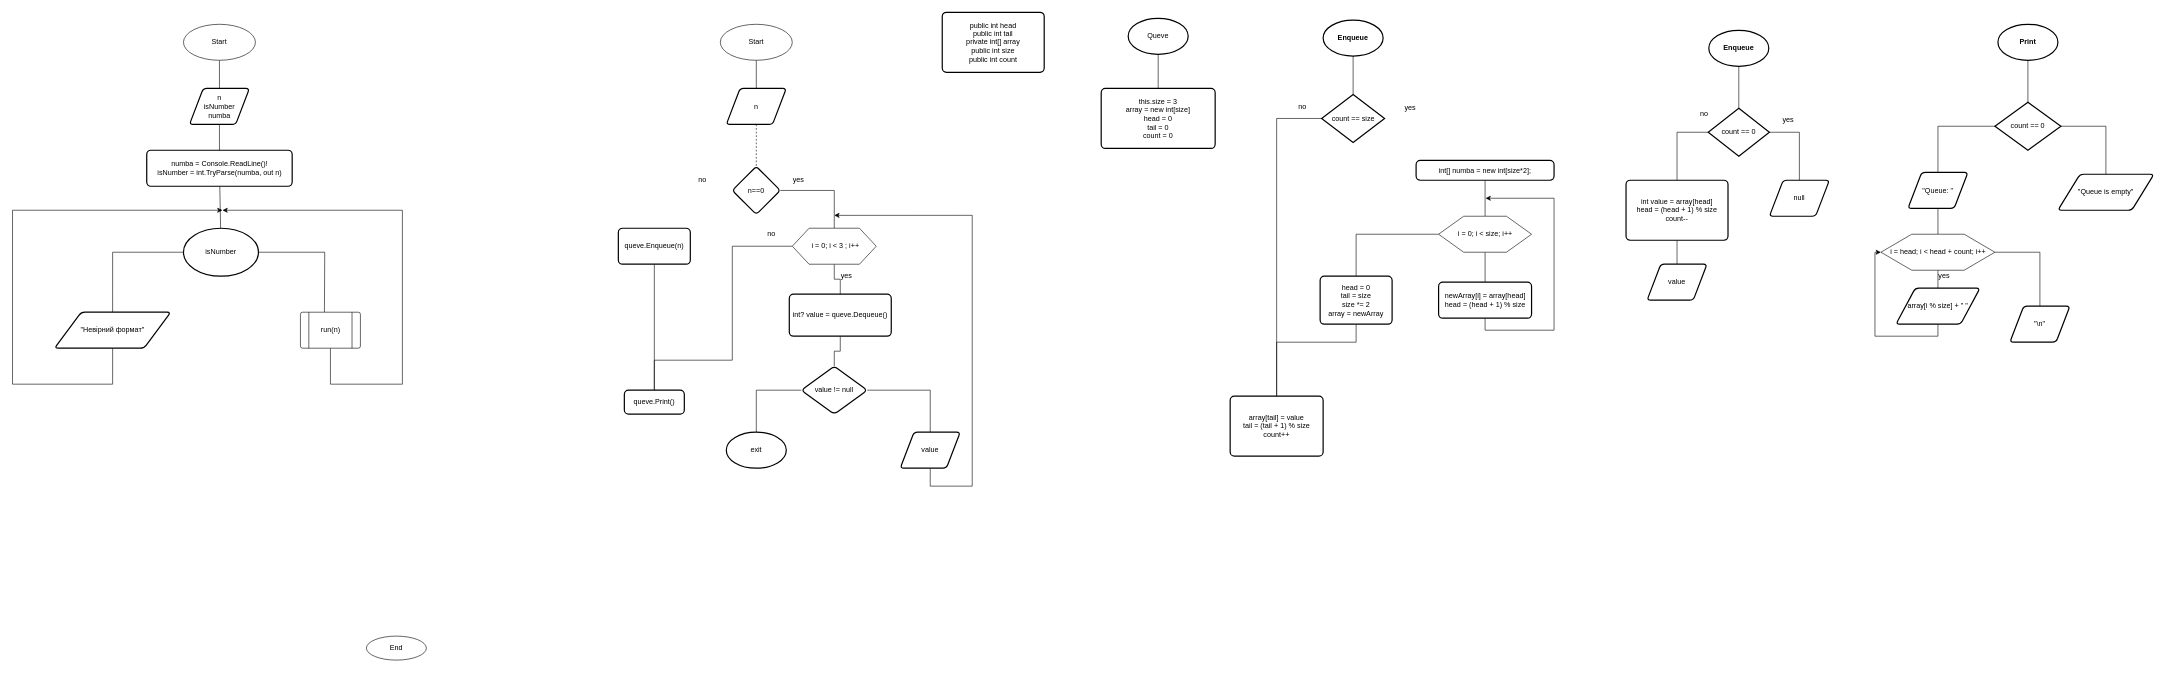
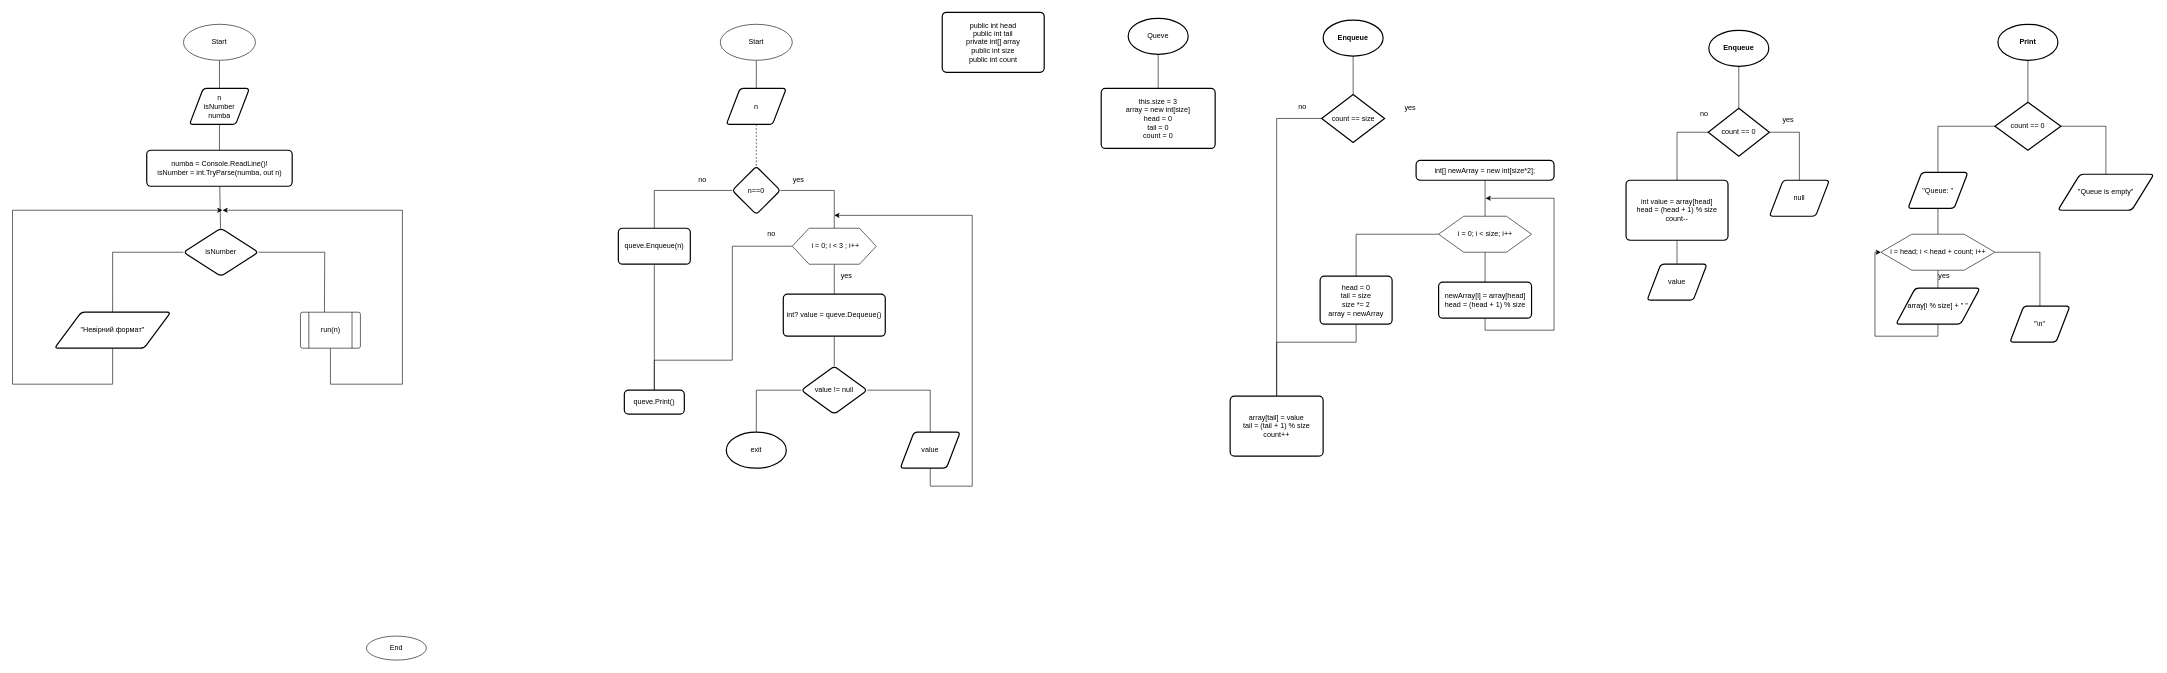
node "int[] numba = new int[size*2];": label "int[] numba = new int[size*2];" -> "int[] newArray = new int[size*2];"
edge "n==0" -- "queve.Enqueue(n)": added
node "isNumber": shape ellipse -> diamond
node "int? value = queve.Dequeue()": moved (840, 315) -> (834, 315)
